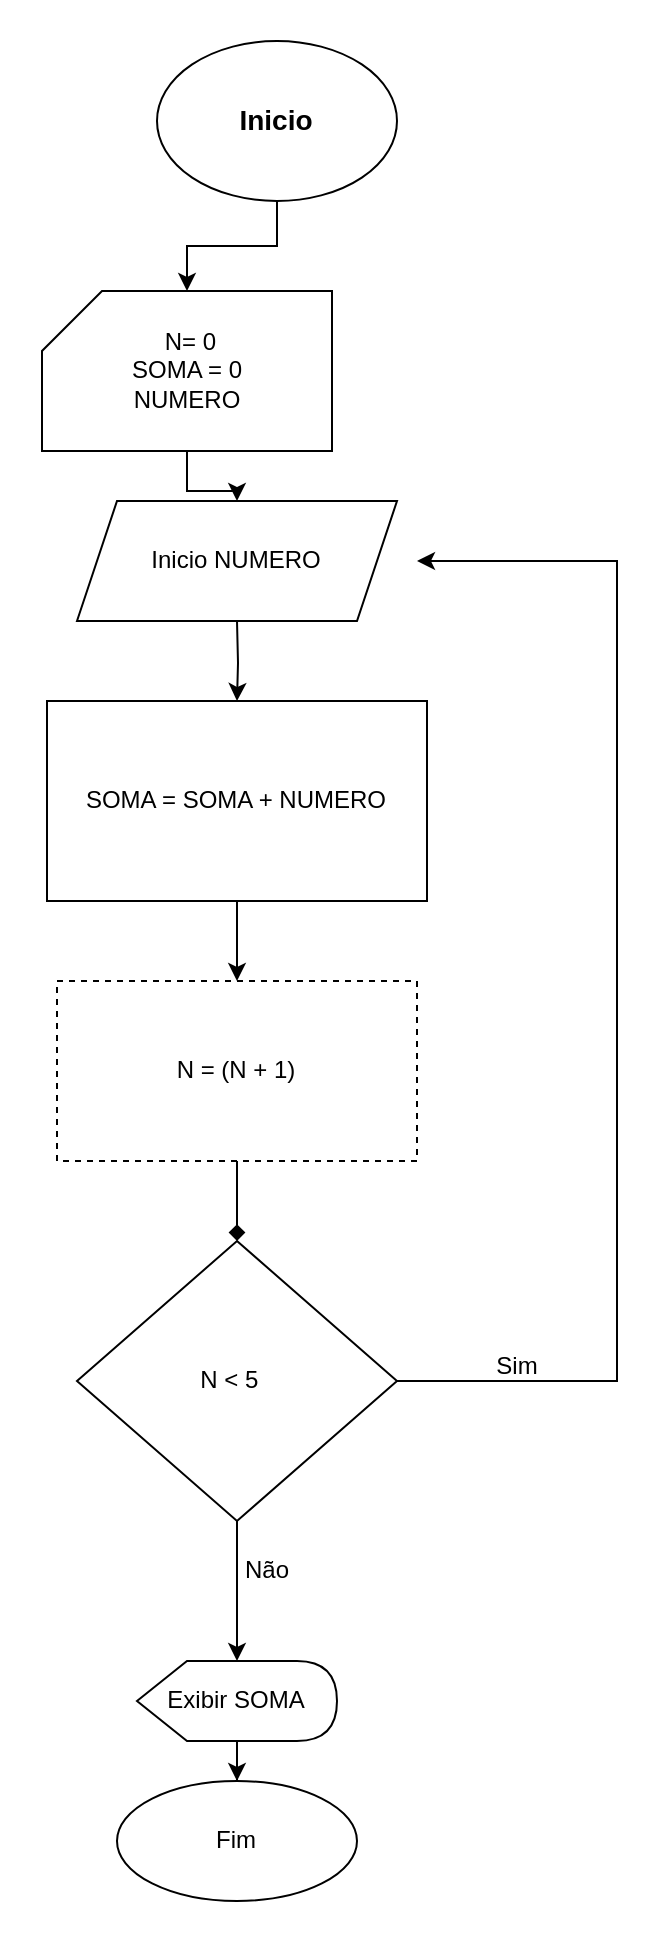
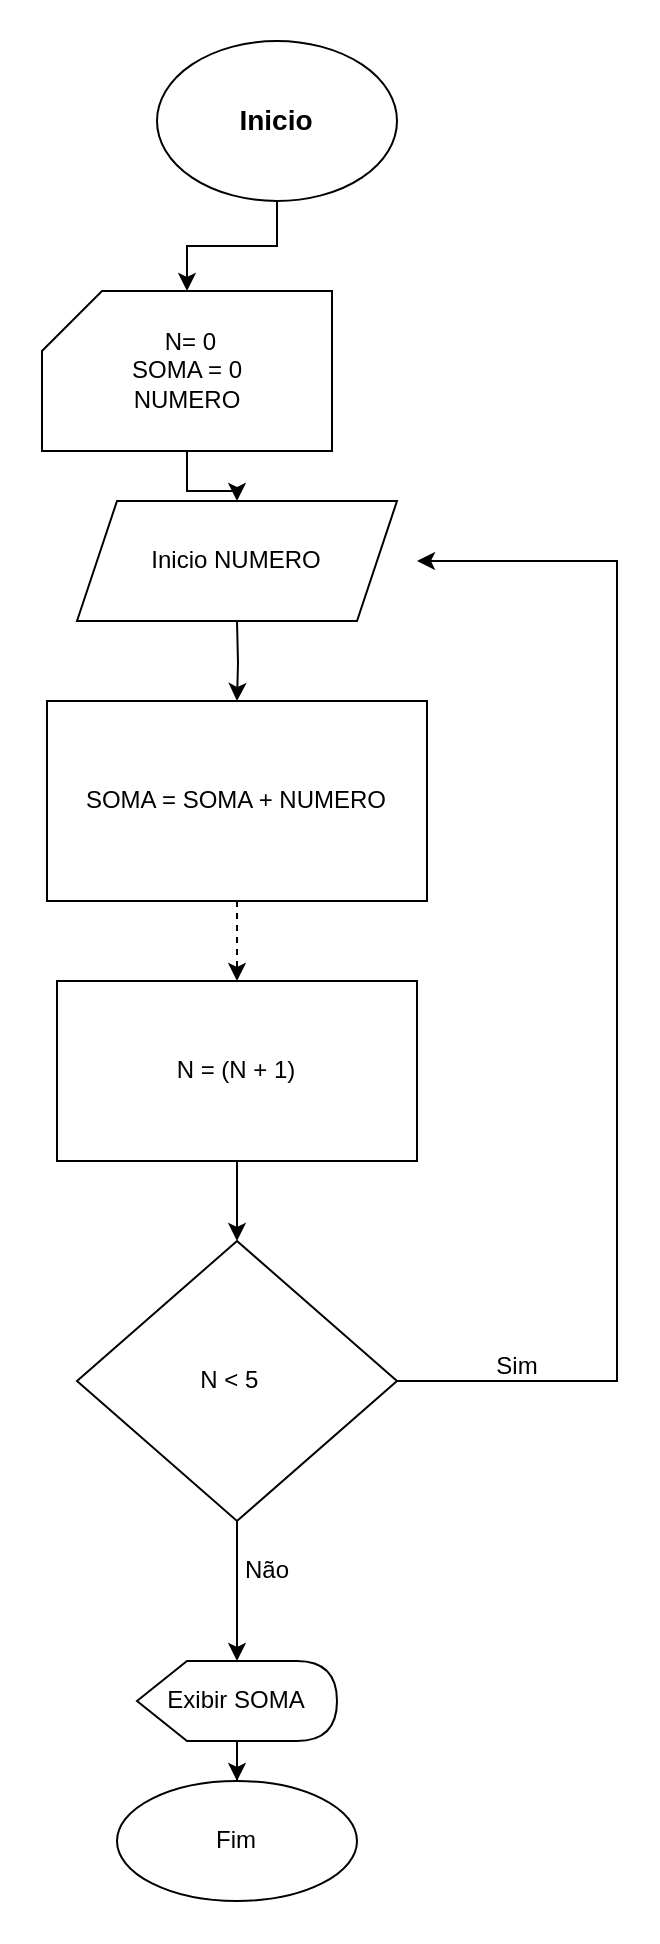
edge "SOMA = SOMA + NUMERO" -> "N = (N + 1)": style solid -> dashed
node "N = (N + 1)": style dashed -> solid
edge "N = (N + 1)" -> "N < 5": arrowhead diamond -> classic
